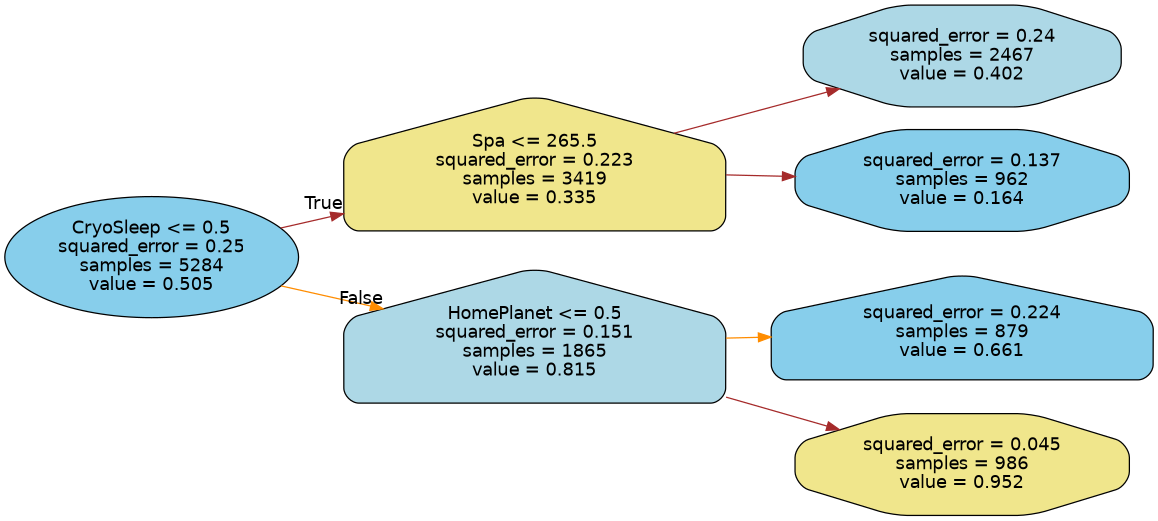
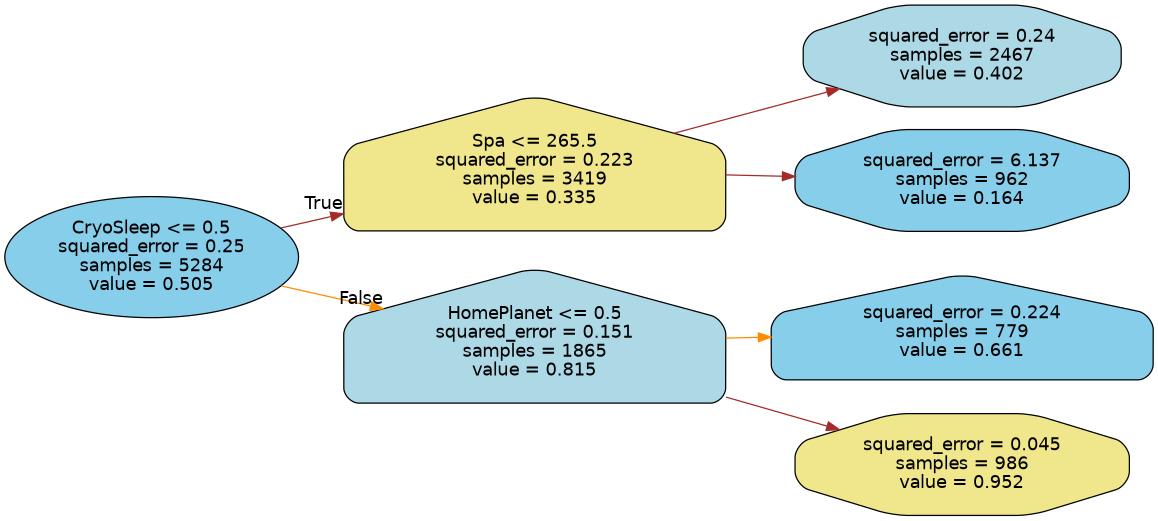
node "squared_error = 0.137 samples = 962 value = 0.164": label "squared_error = 0.137 samples = 962 value = 0.164" -> "squared_error = 6.137 samples = 962 value = 0.164"
node "squared_error = 0.224 samples = 879 value = 0.661": label "squared_error = 0.224 samples = 879 value = 0.661" -> "squared_error = 0.224 samples = 779 value = 0.661"
